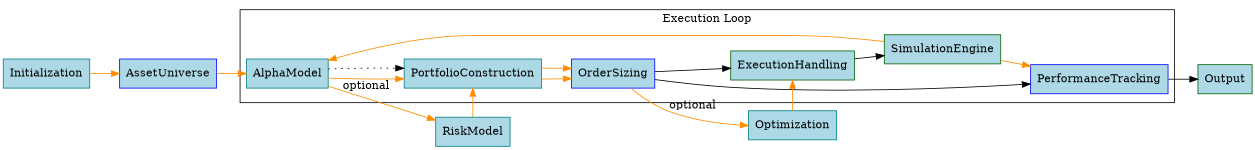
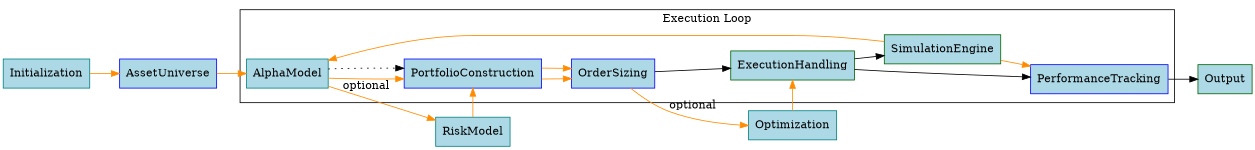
node "PortfolioConstruction": color teal -> blue
edge "OrderSizing" -> "PerformanceTracking": now "ExecutionHandling" -> "PerformanceTracking"
